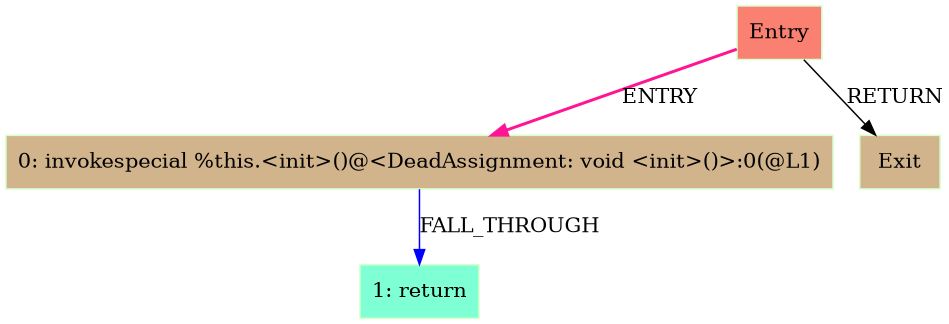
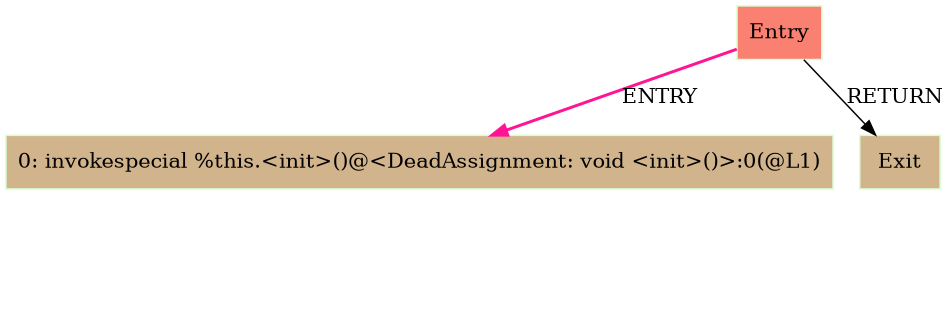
node "1: return": removed
